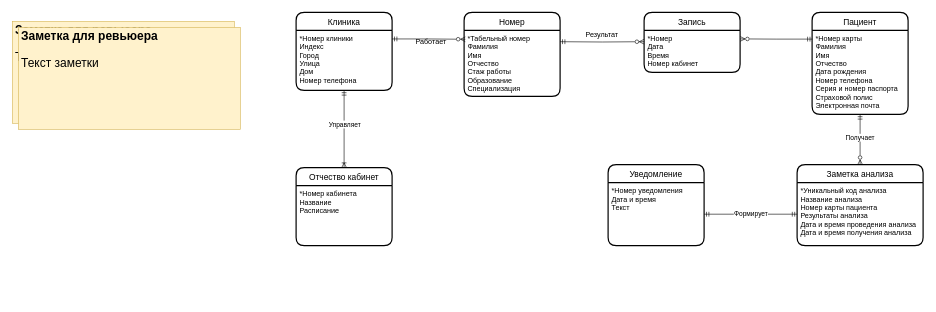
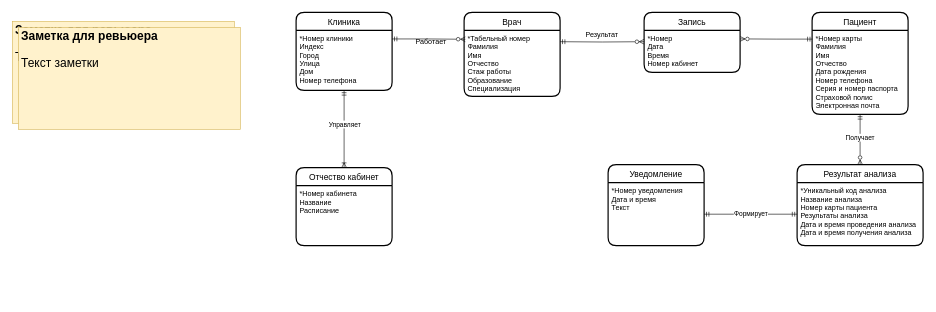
node "Номер": label "Номер" -> "Врач"
node "Заметка анализа": label "Заметка анализа" -> "Результат анализа"
